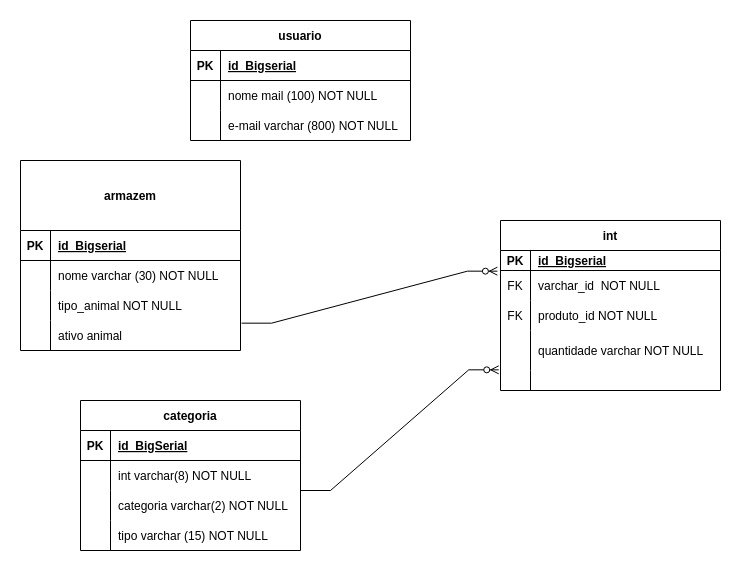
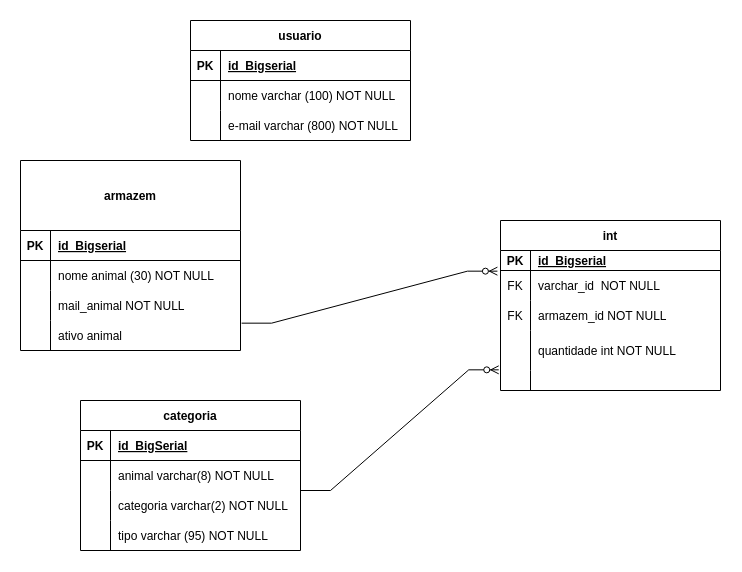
node "nome mail (100) NOT NULL": label "nome mail (100) NOT NULL" -> "nome varchar (100) NOT NULL"
node "nome varchar (30) NOT NULL": label "nome varchar (30) NOT NULL" -> "nome animal (30) NOT NULL"
node "tipo_animal NOT NULL": label "tipo_animal NOT NULL" -> "mail_animal NOT NULL"
node "produto_id NOT NULL": label "produto_id NOT NULL" -> "armazem_id NOT NULL"
node "quantidade varchar NOT NULL": label "quantidade varchar NOT NULL" -> "quantidade int NOT NULL"
node "int varchar(8) NOT NULL": label "int varchar(8) NOT NULL" -> "animal varchar(8) NOT NULL"
node "tipo varchar (15) NOT NULL": label "tipo varchar (15) NOT NULL" -> "tipo varchar (95) NOT NULL"
